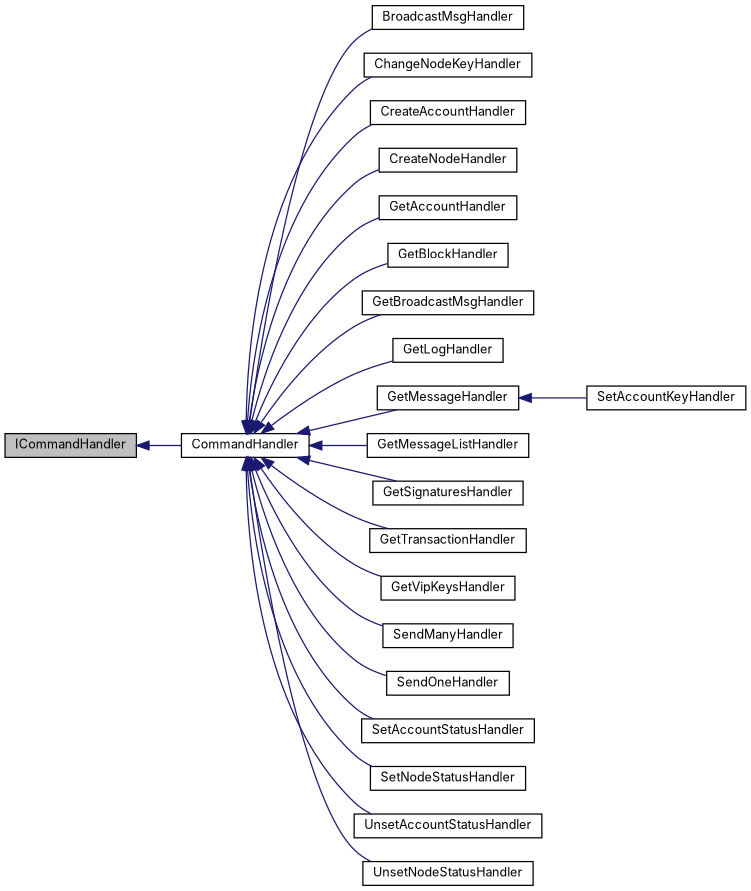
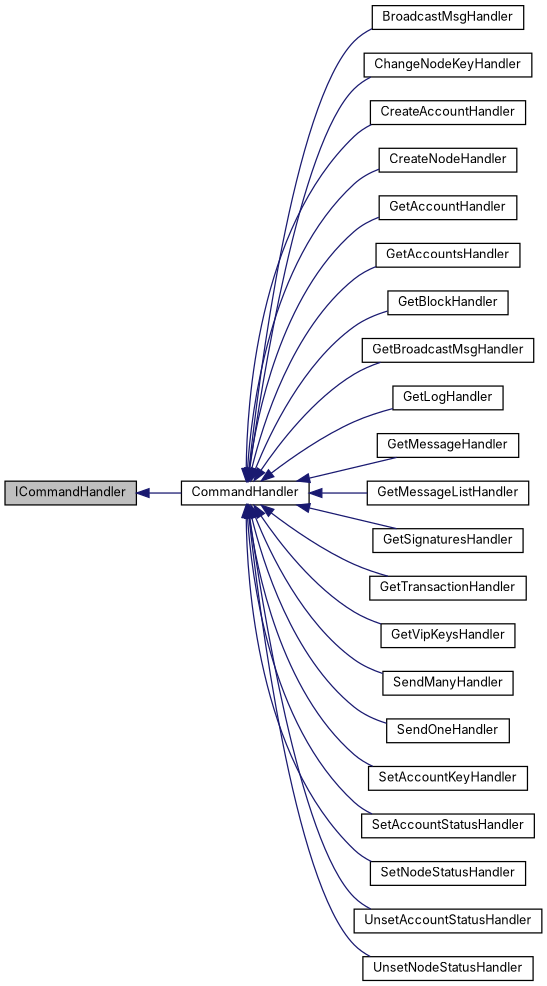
node "GetAccountsHandler": added
edge "SetAccountKeyHandler" -> "GetMessageHandler": now "SetAccountKeyHandler" -> "CommandHandler"
